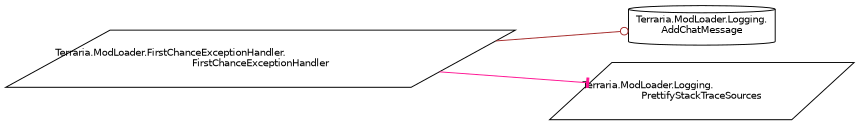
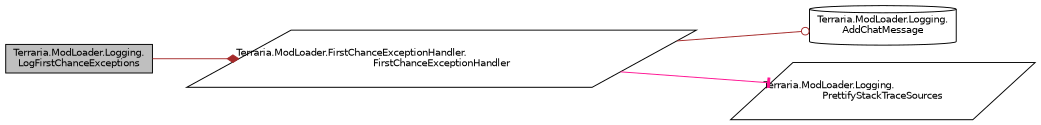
node "Terraria.ModLoader.Logging. LogFirstChanceExceptions": added
